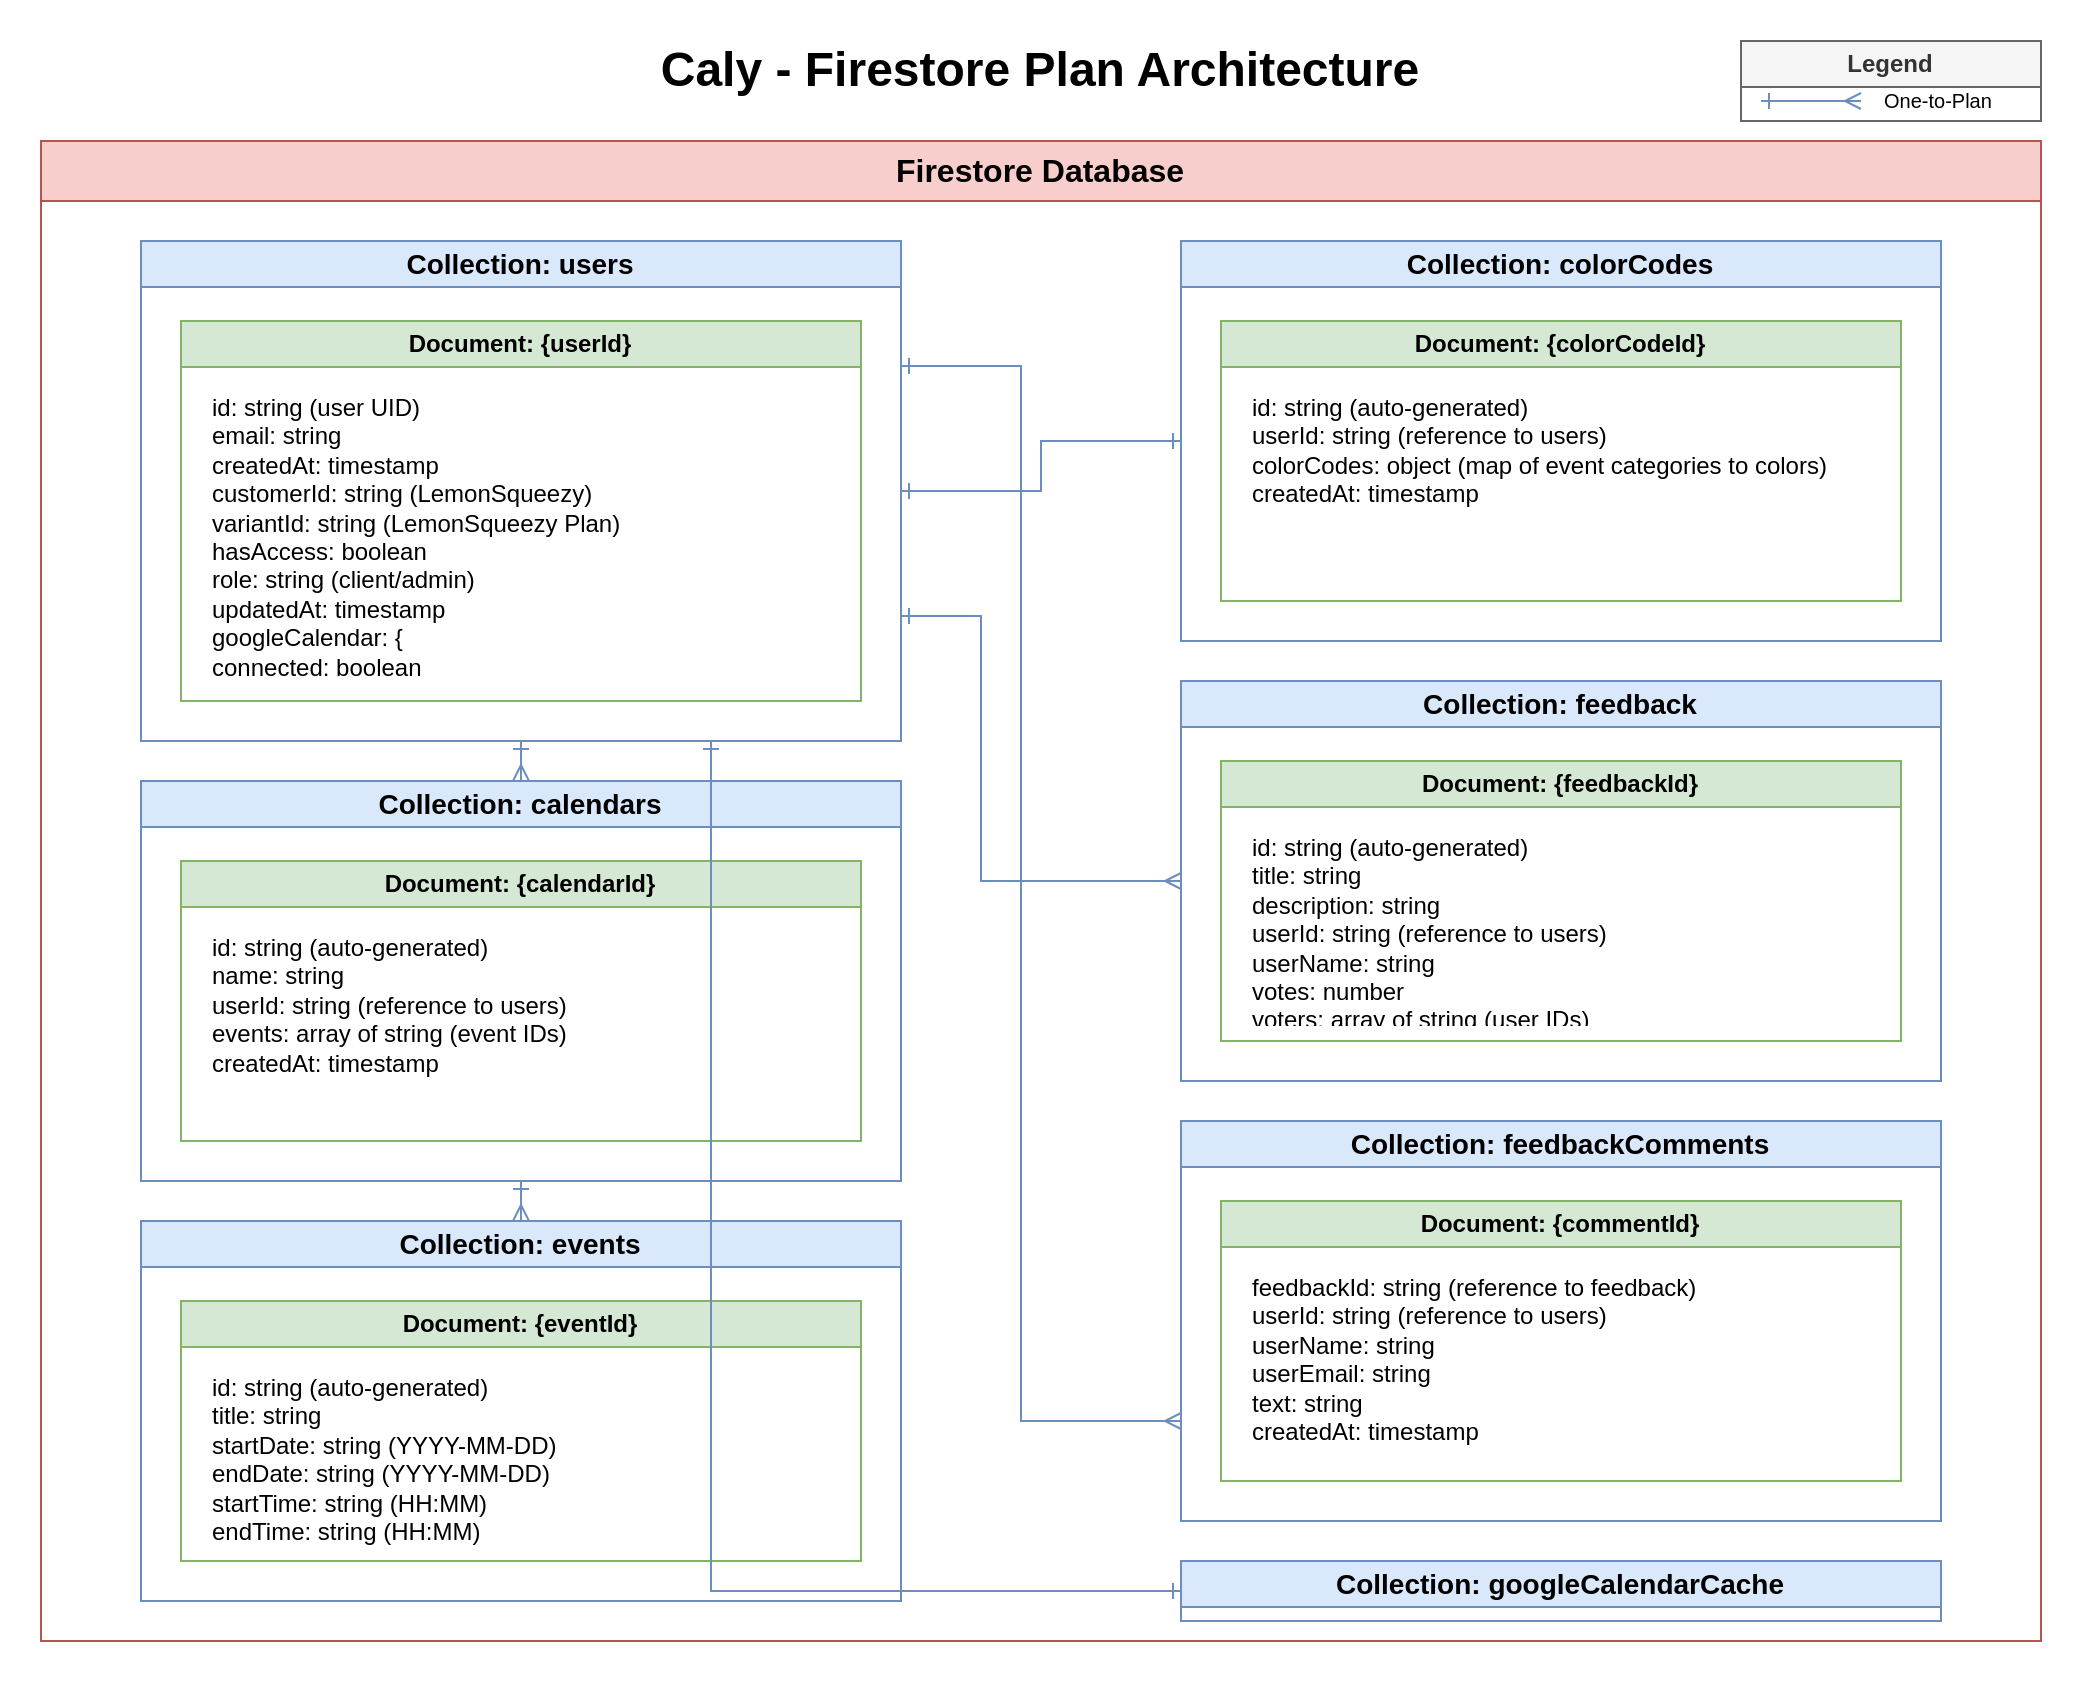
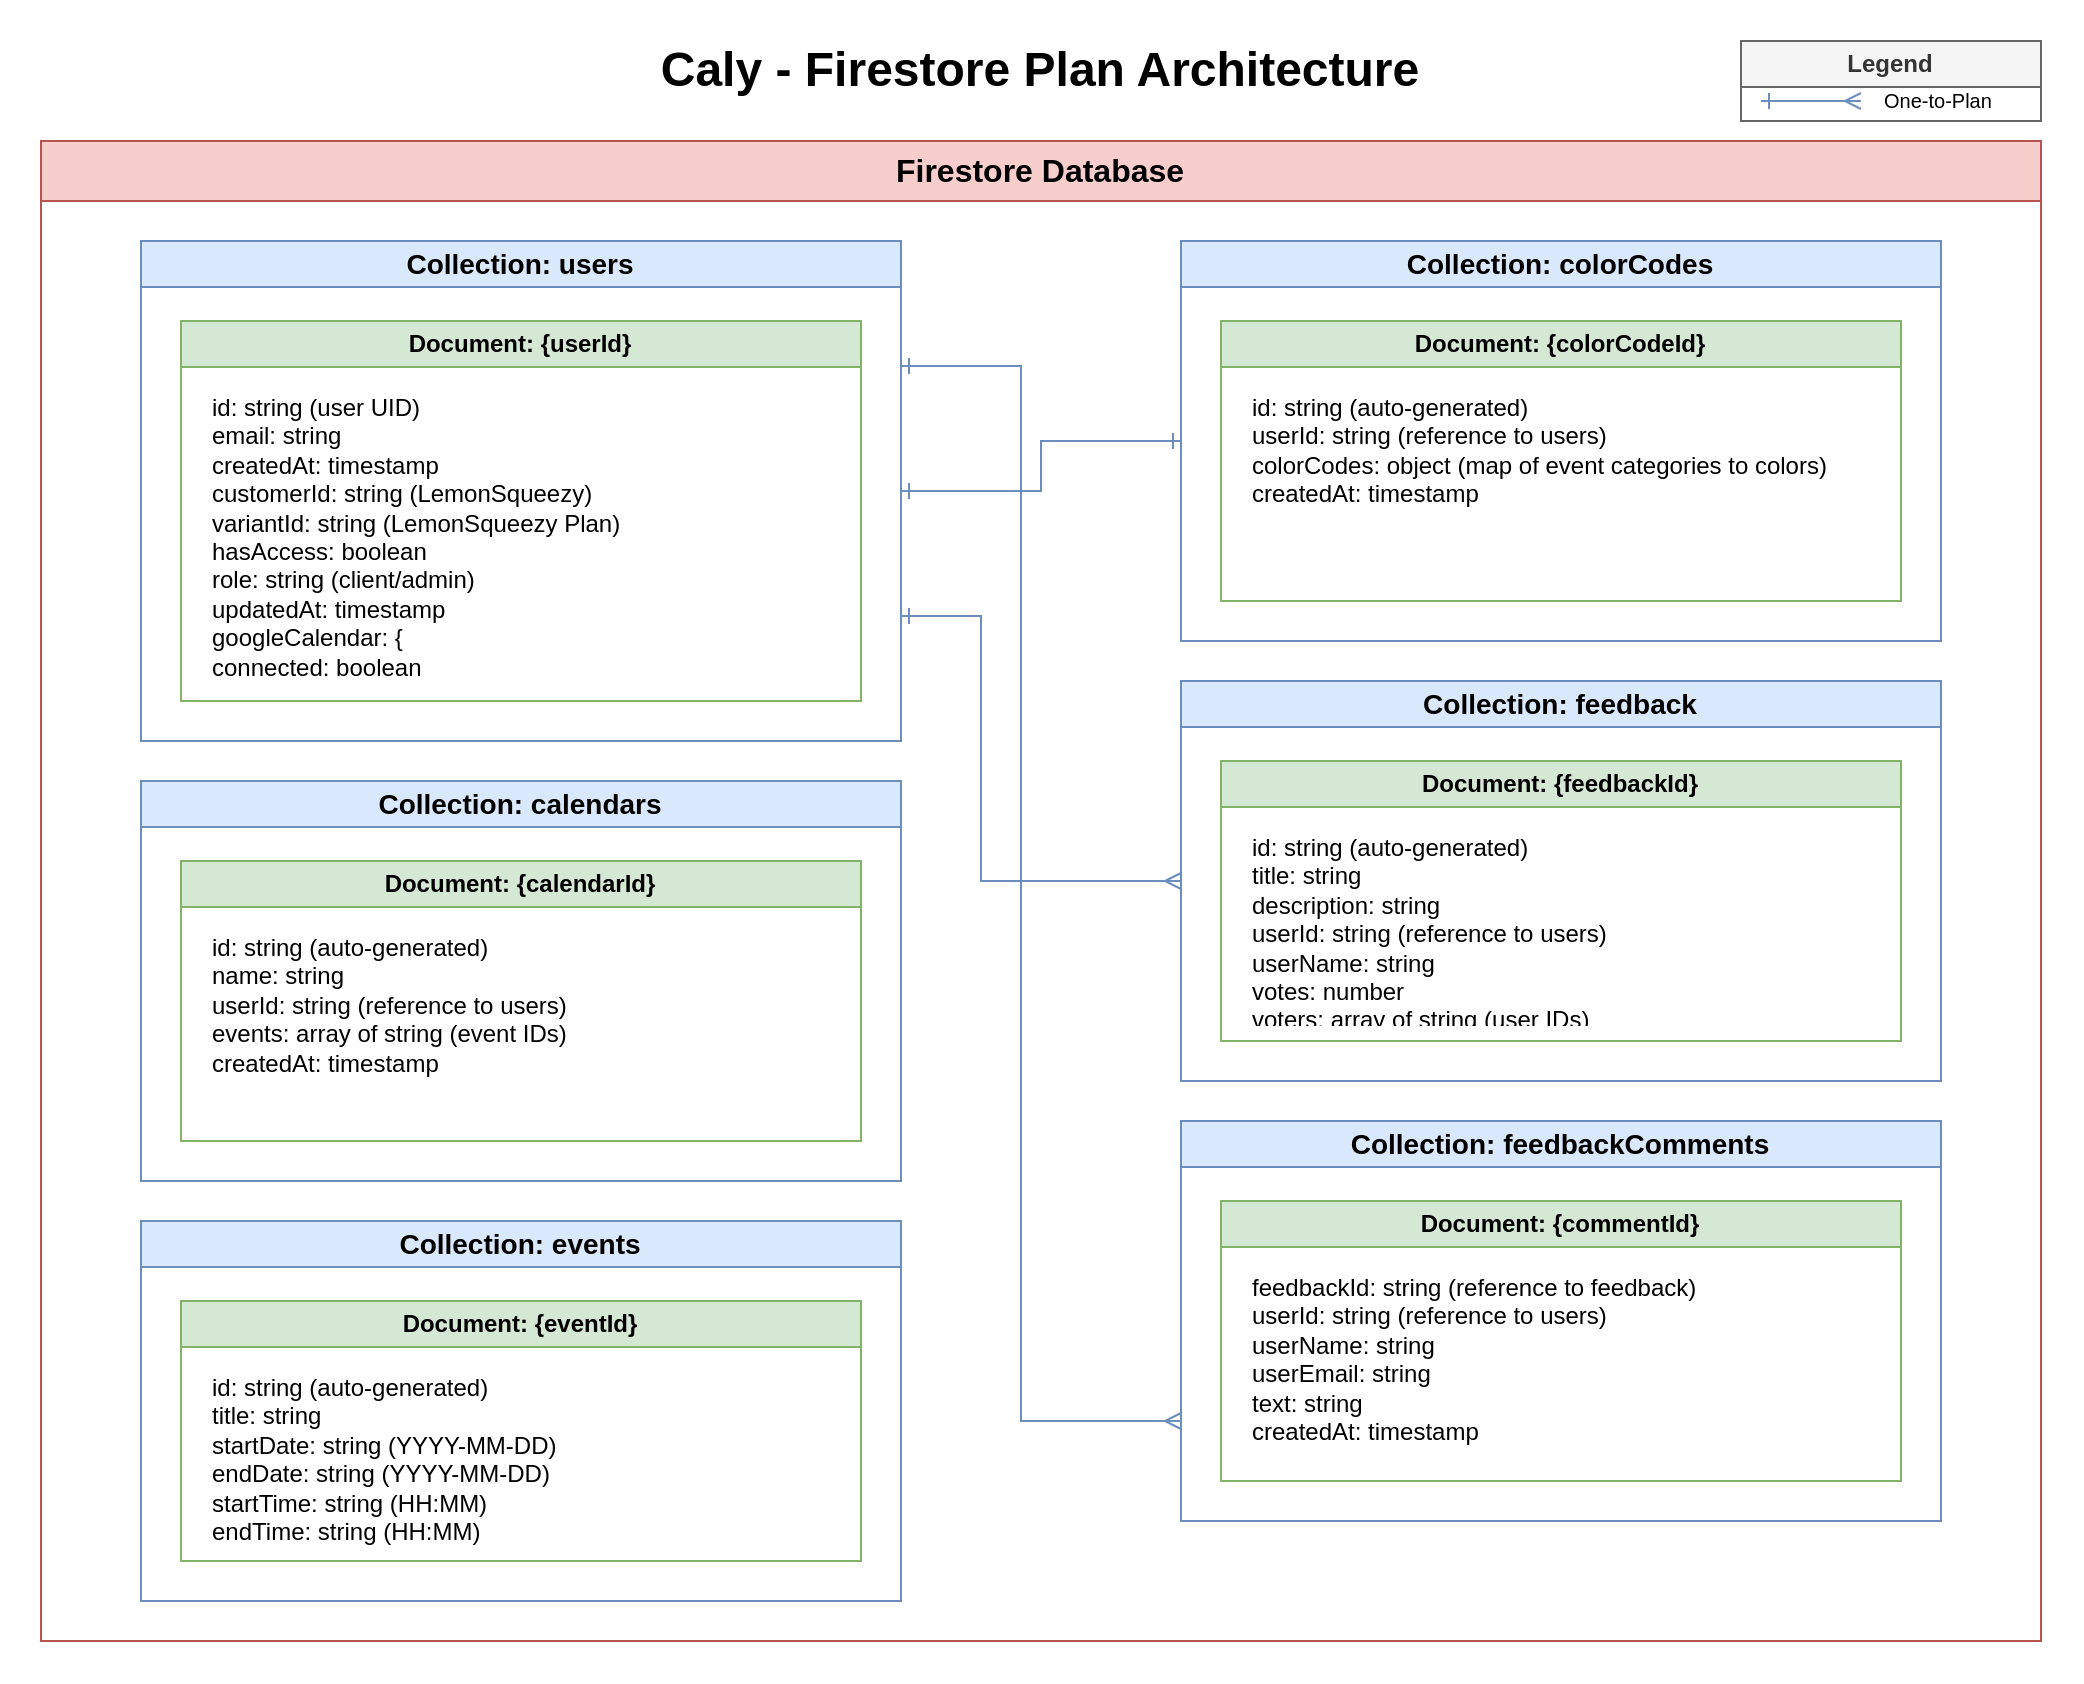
edge "Collection: users" -- "Collection: calendars": removed
edge "Collection: calendars" -- "Collection: events": removed
edge "Collection: users" -- "Collection: googleCalendarCache": removed
node "Collection: googleCalendarCache": removed
